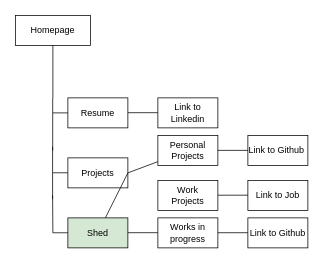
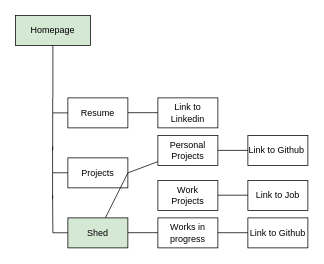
node "Homepage": fillcolor #ffffff -> #d5e8d4
